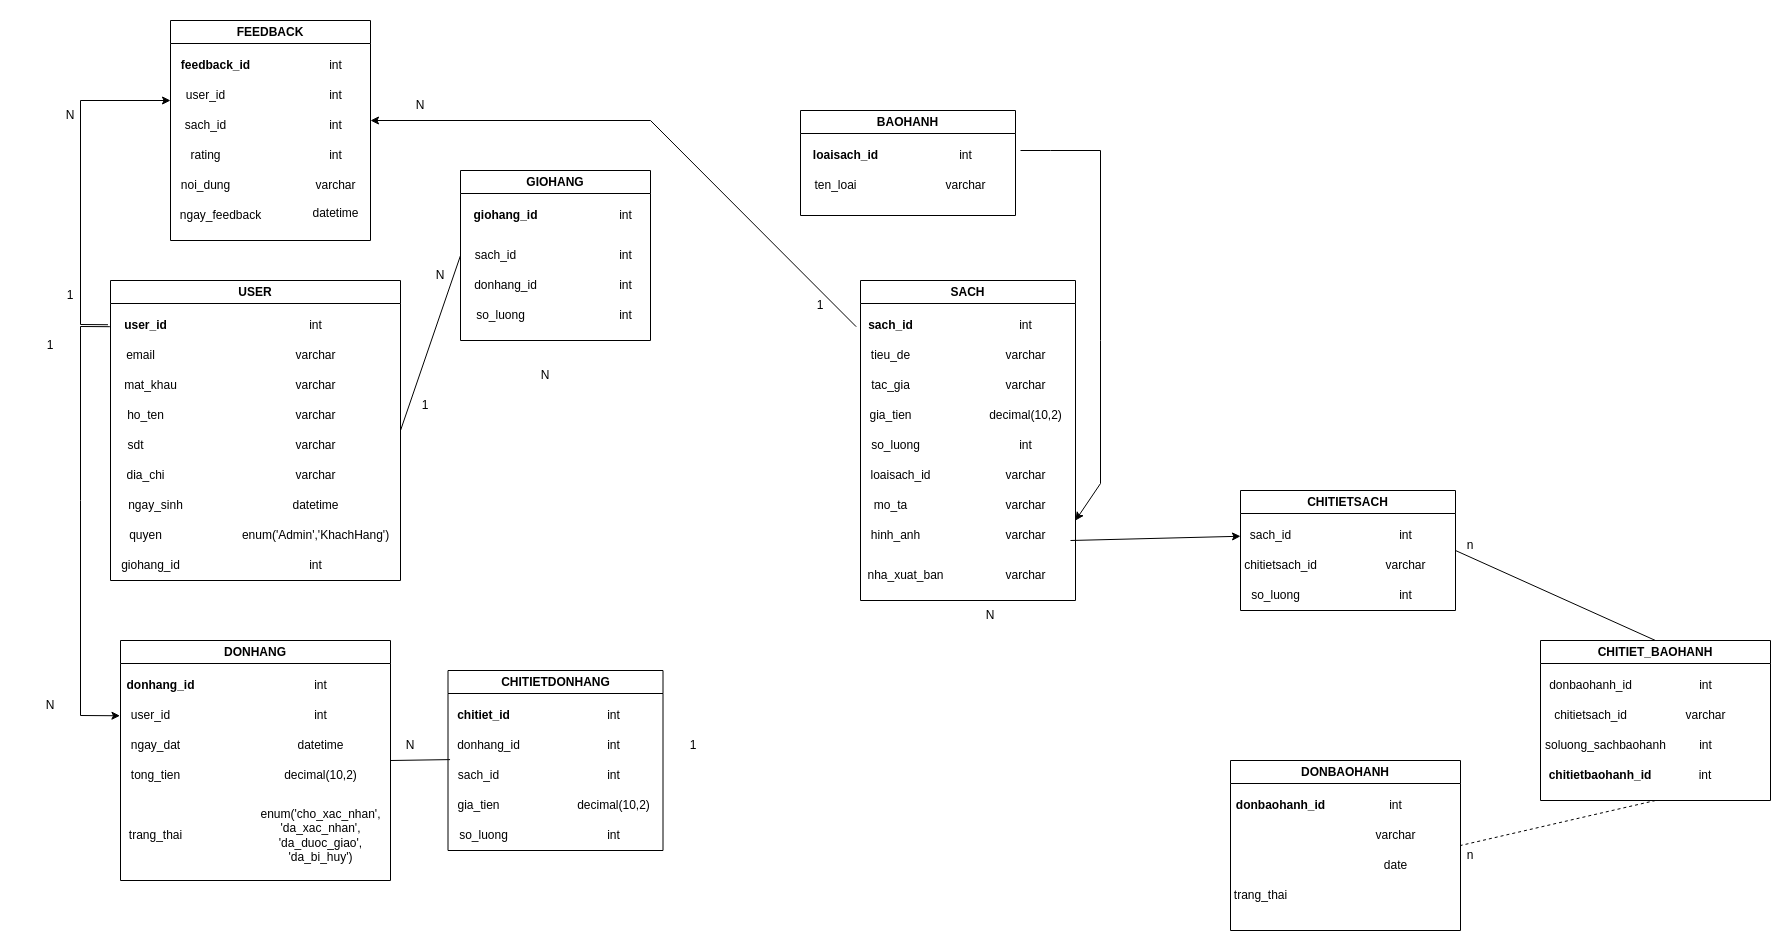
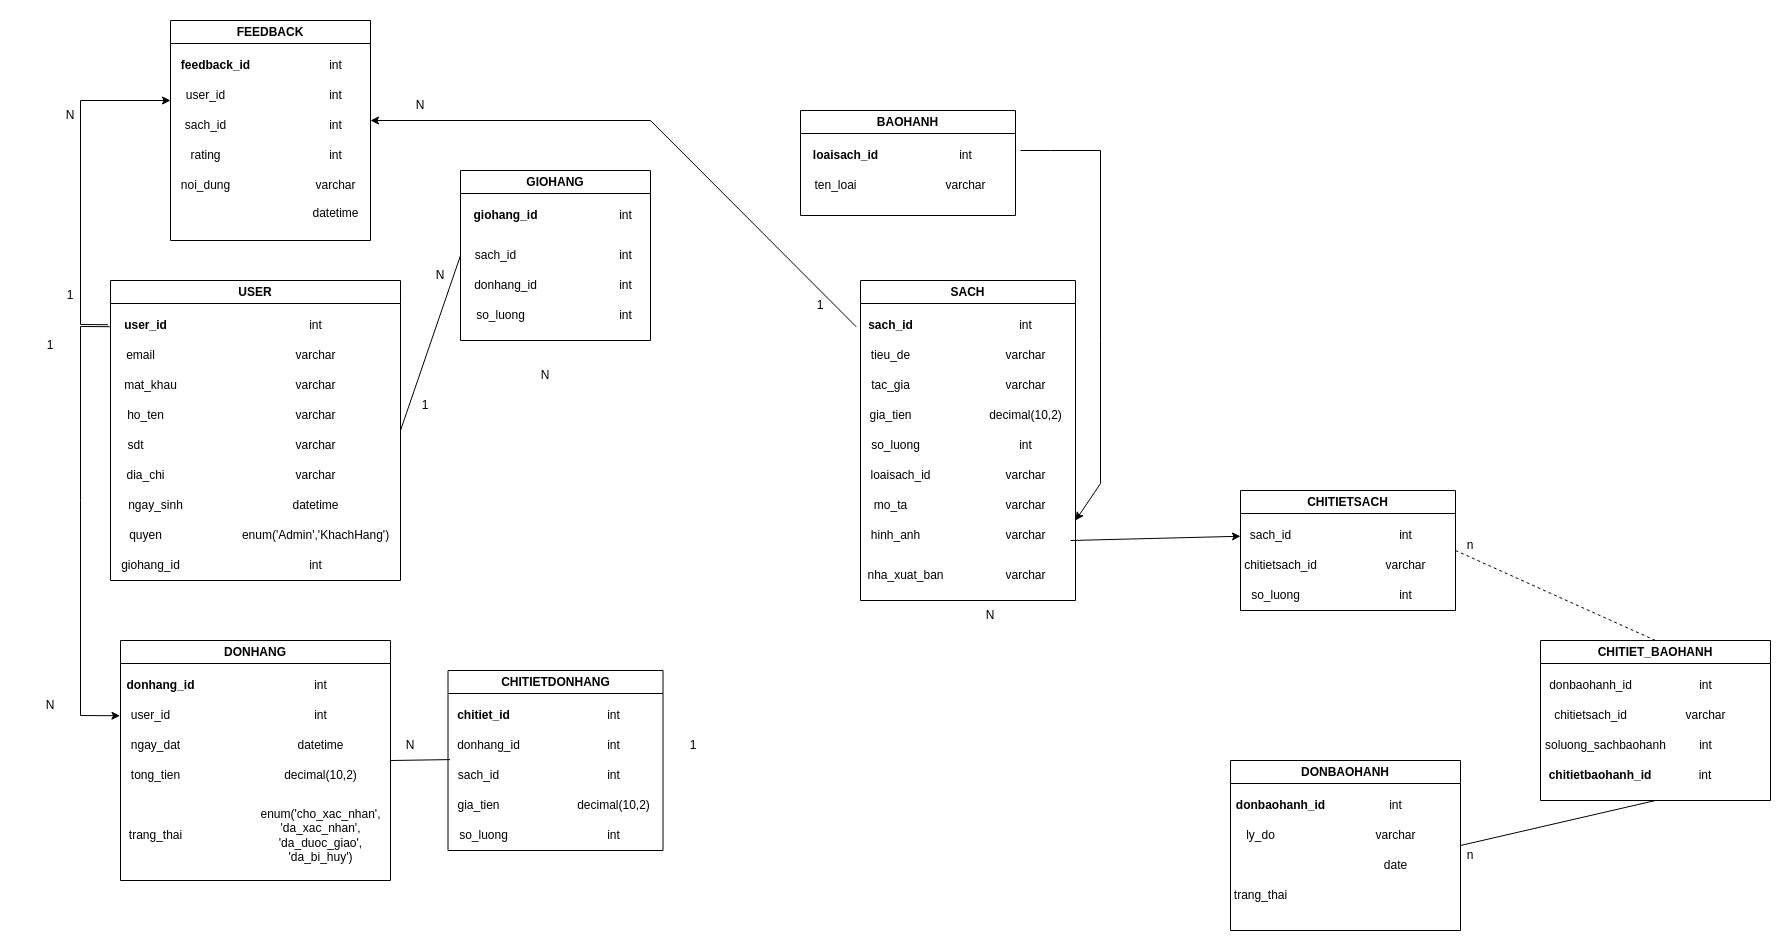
node "ngay_feedback": removed
edge "CHITIETSACH" -- "CHITIET_BAOHANH": style solid -> dashed
edge "CHITIET_BAOHANH" -- "DONBAOHANH": style dashed -> solid
node "ly_do": added
